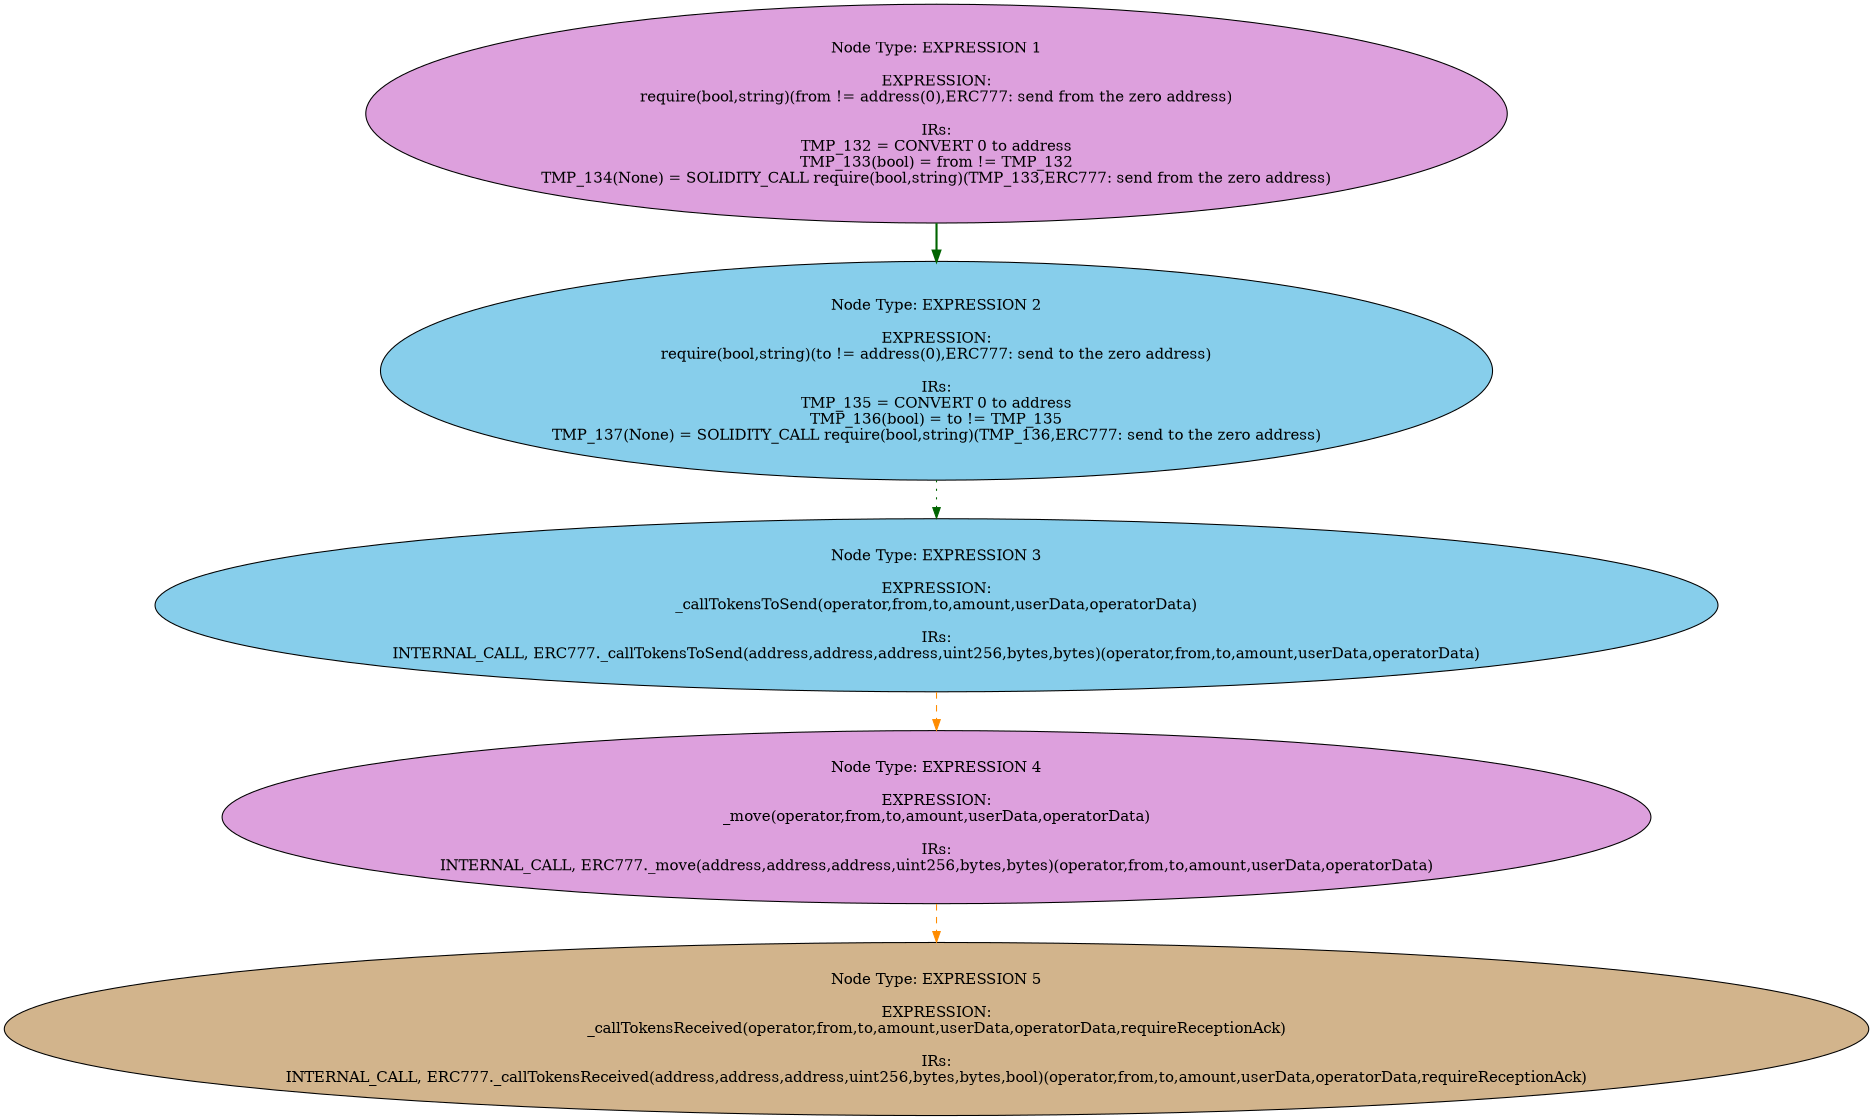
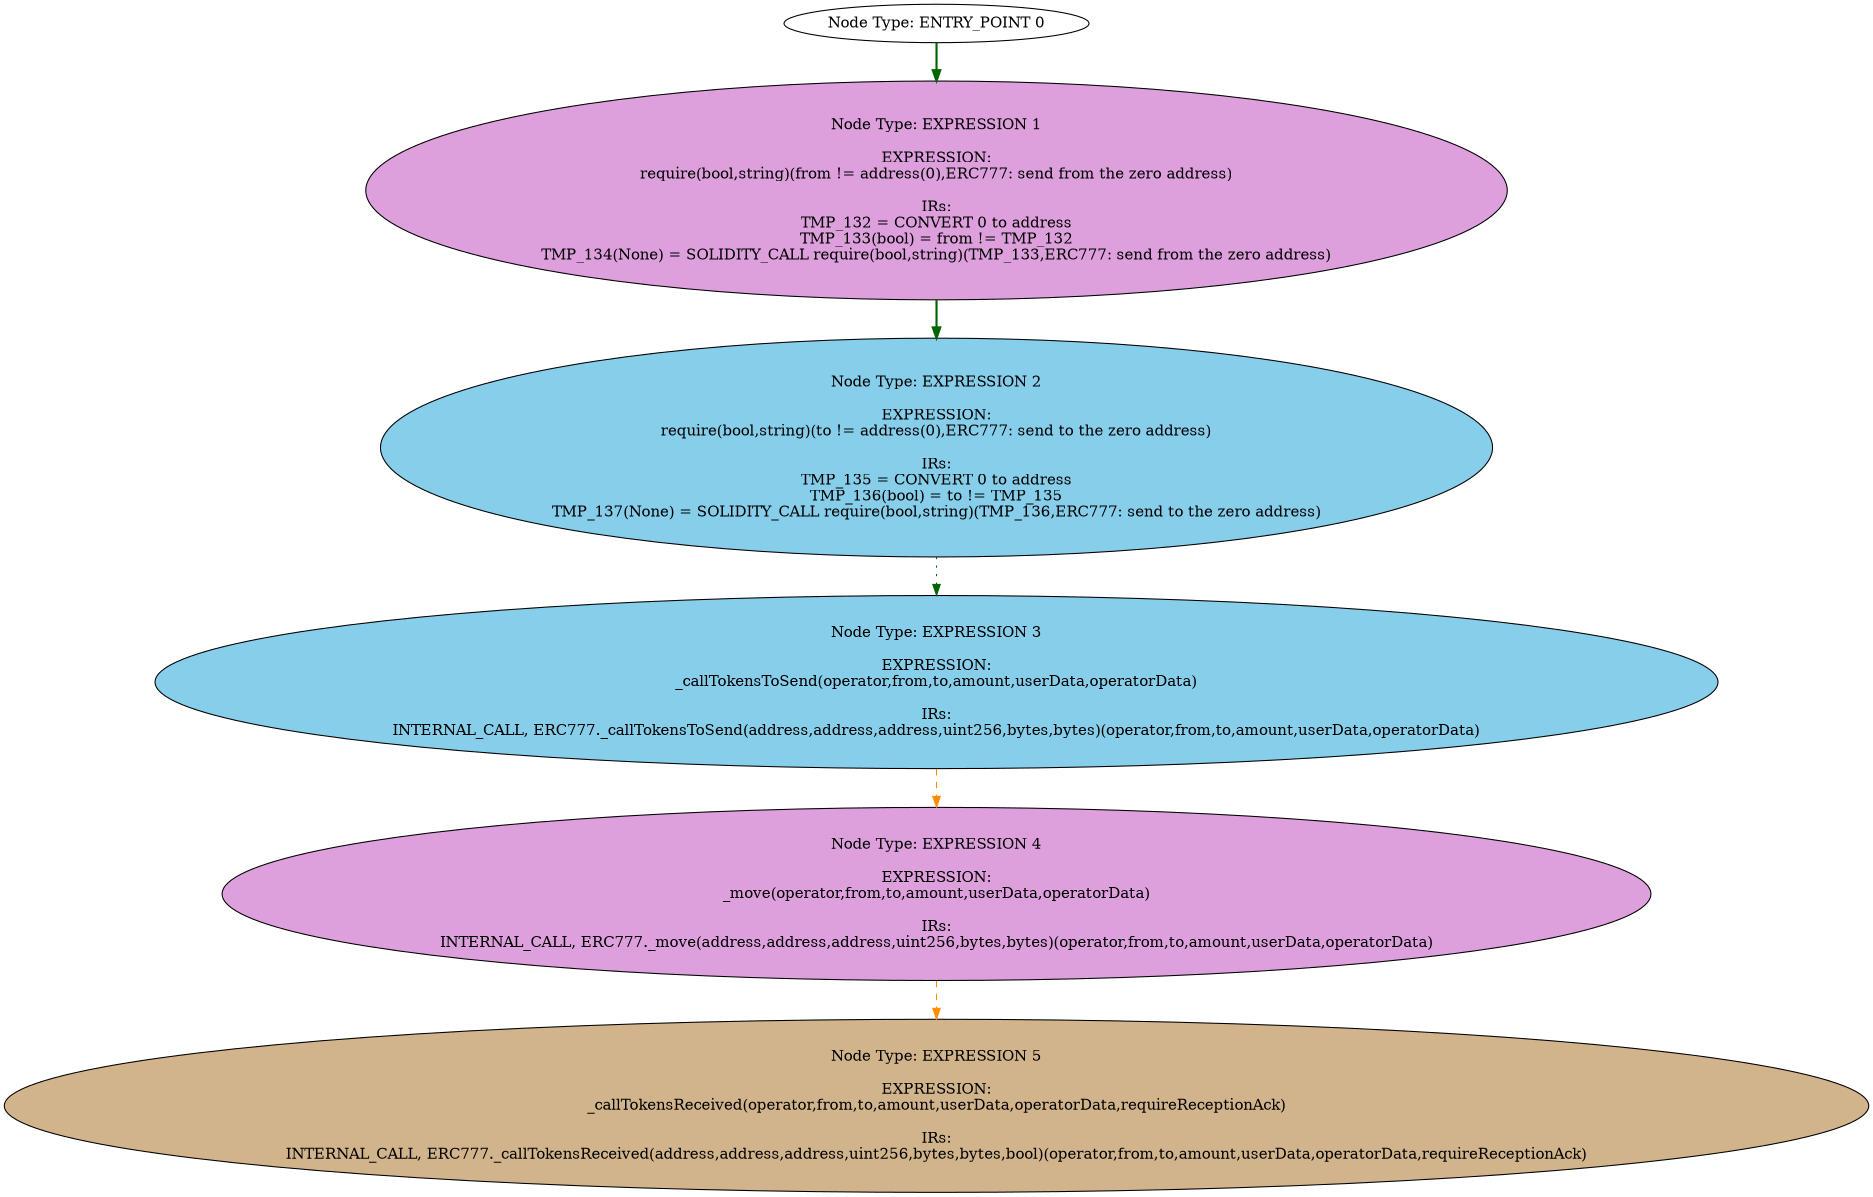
node "Node Type: ENTRY_POINT 0": added
